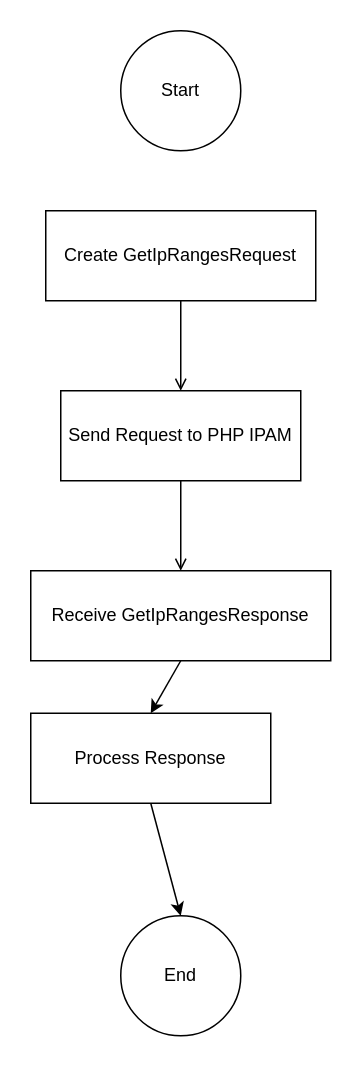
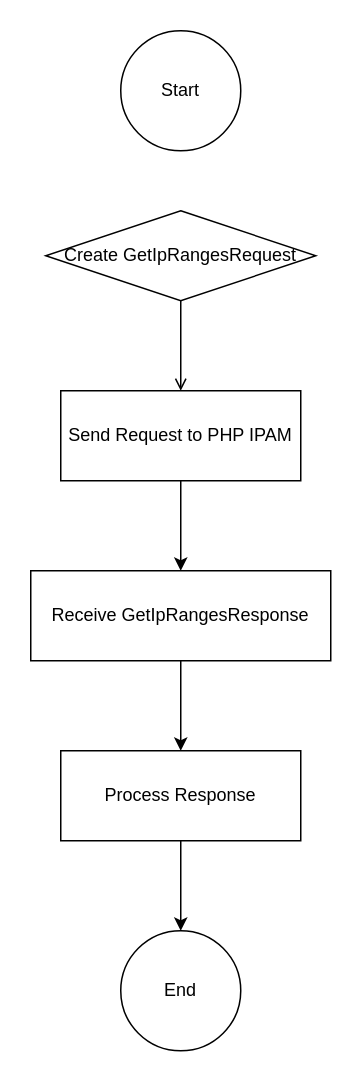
node "Create GetIpRangesRequest": shape rectangle -> diamond
edge "Send Request to PHP IPAM" -> "Receive GetIpRangesResponse": arrowhead open -> classic
node "Process Response": moved (151, 758) -> (181, 796)
node "End": moved (181, 976) -> (181, 991)
